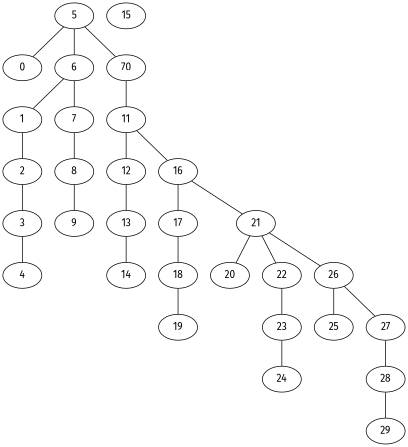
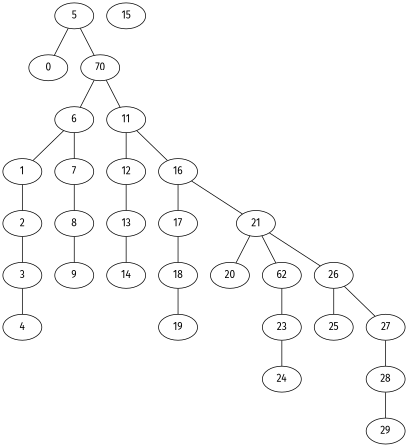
edge "5" -- "6": now "70" -- "6"
node "22": label "22" -> "62"
